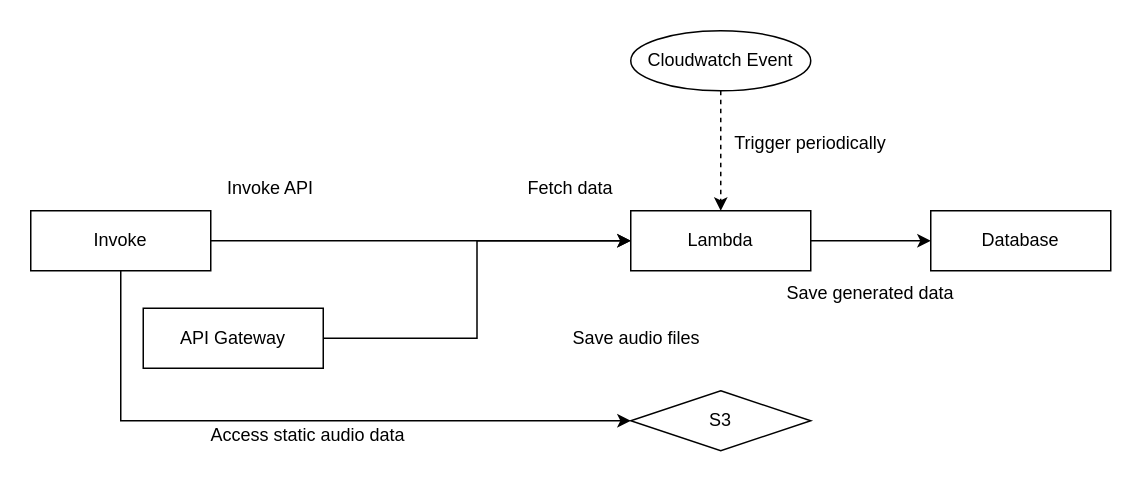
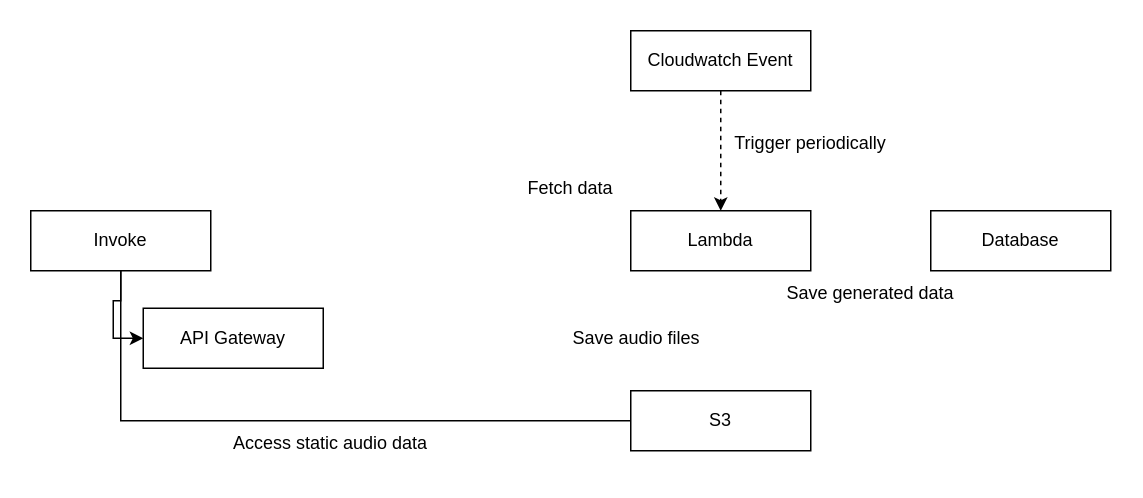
node "Cloudwatch Event": shape ellipse -> rectangle
node "Invoke API": removed
edge "Invoke" -> "Lambda": now "Invoke" -> "API Gateway"
edge "Lambda" -> "Database": removed
edge "API Gateway" -> "Lambda": removed
edge "Invoke" -> "S3": arrowhead classic -> none
node "S3": shape diamond -> rectangle
node "Access static audio data": moved (308, 436) -> (331, 443)
